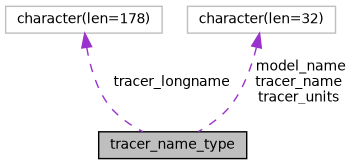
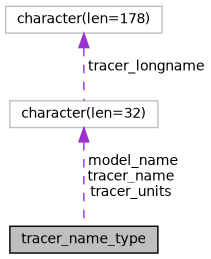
edge "tracer_name_type" -> "character(len=178)": now "character(len=32)" -> "character(len=178)"
